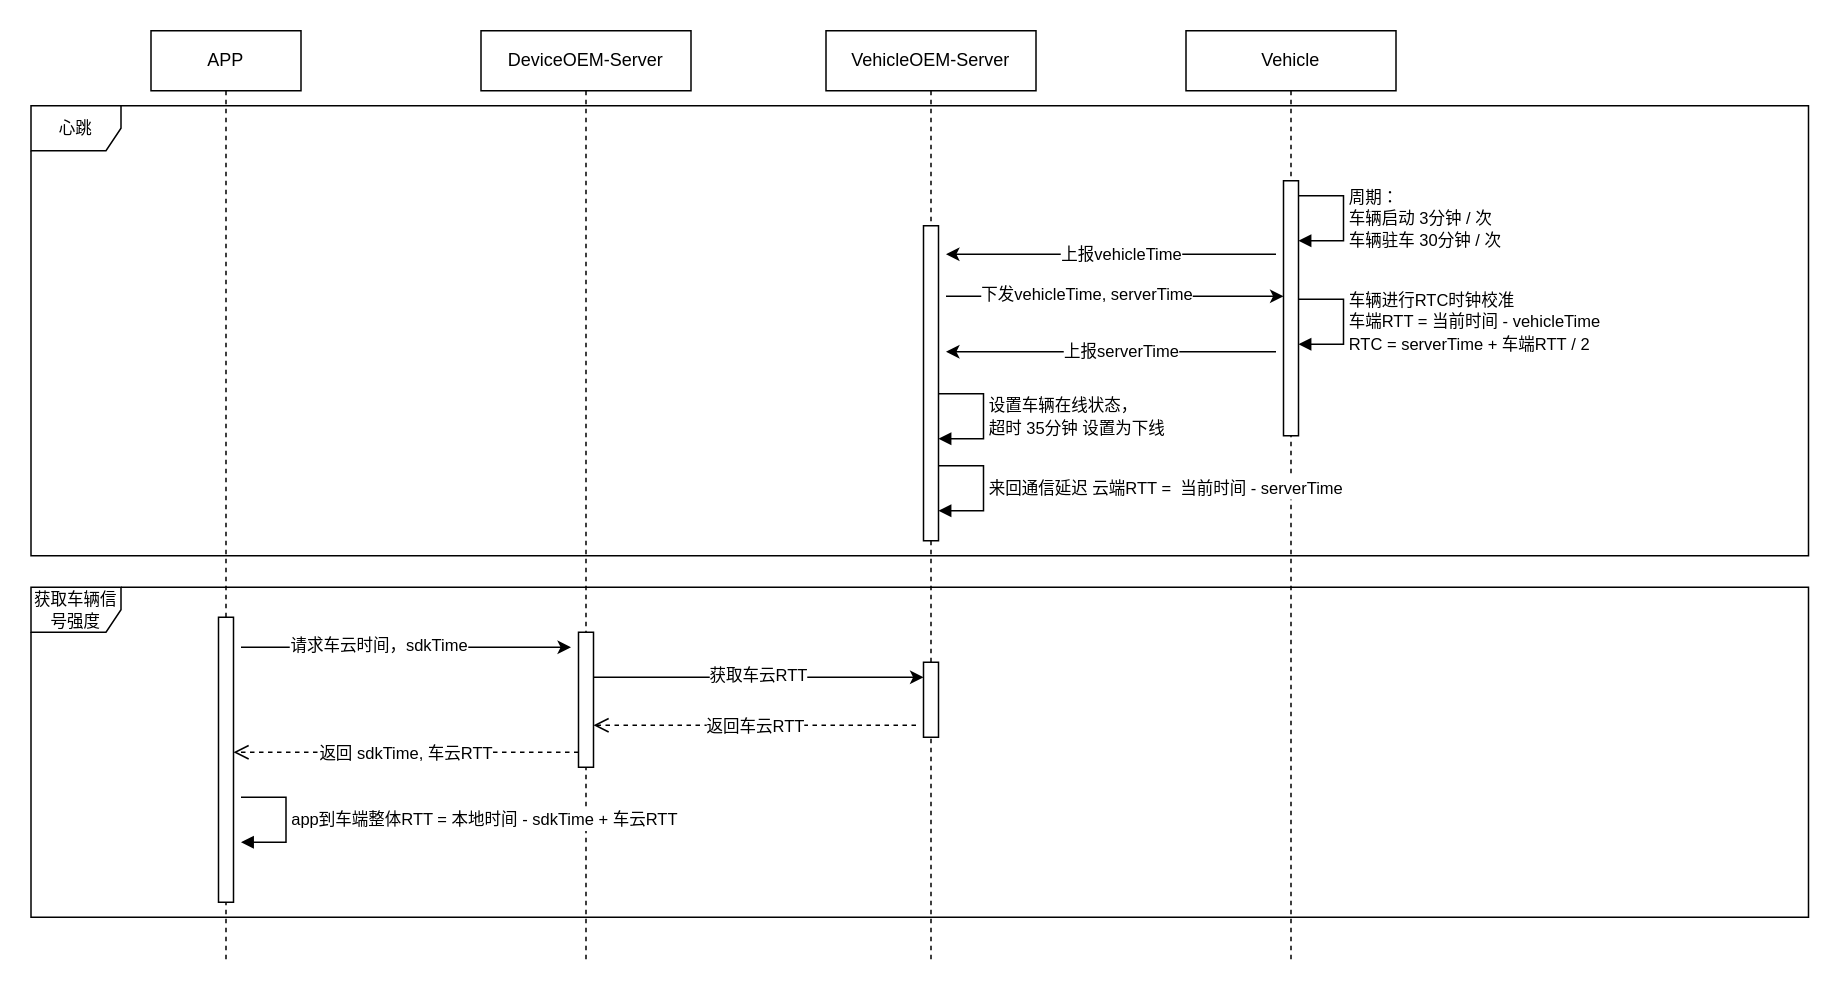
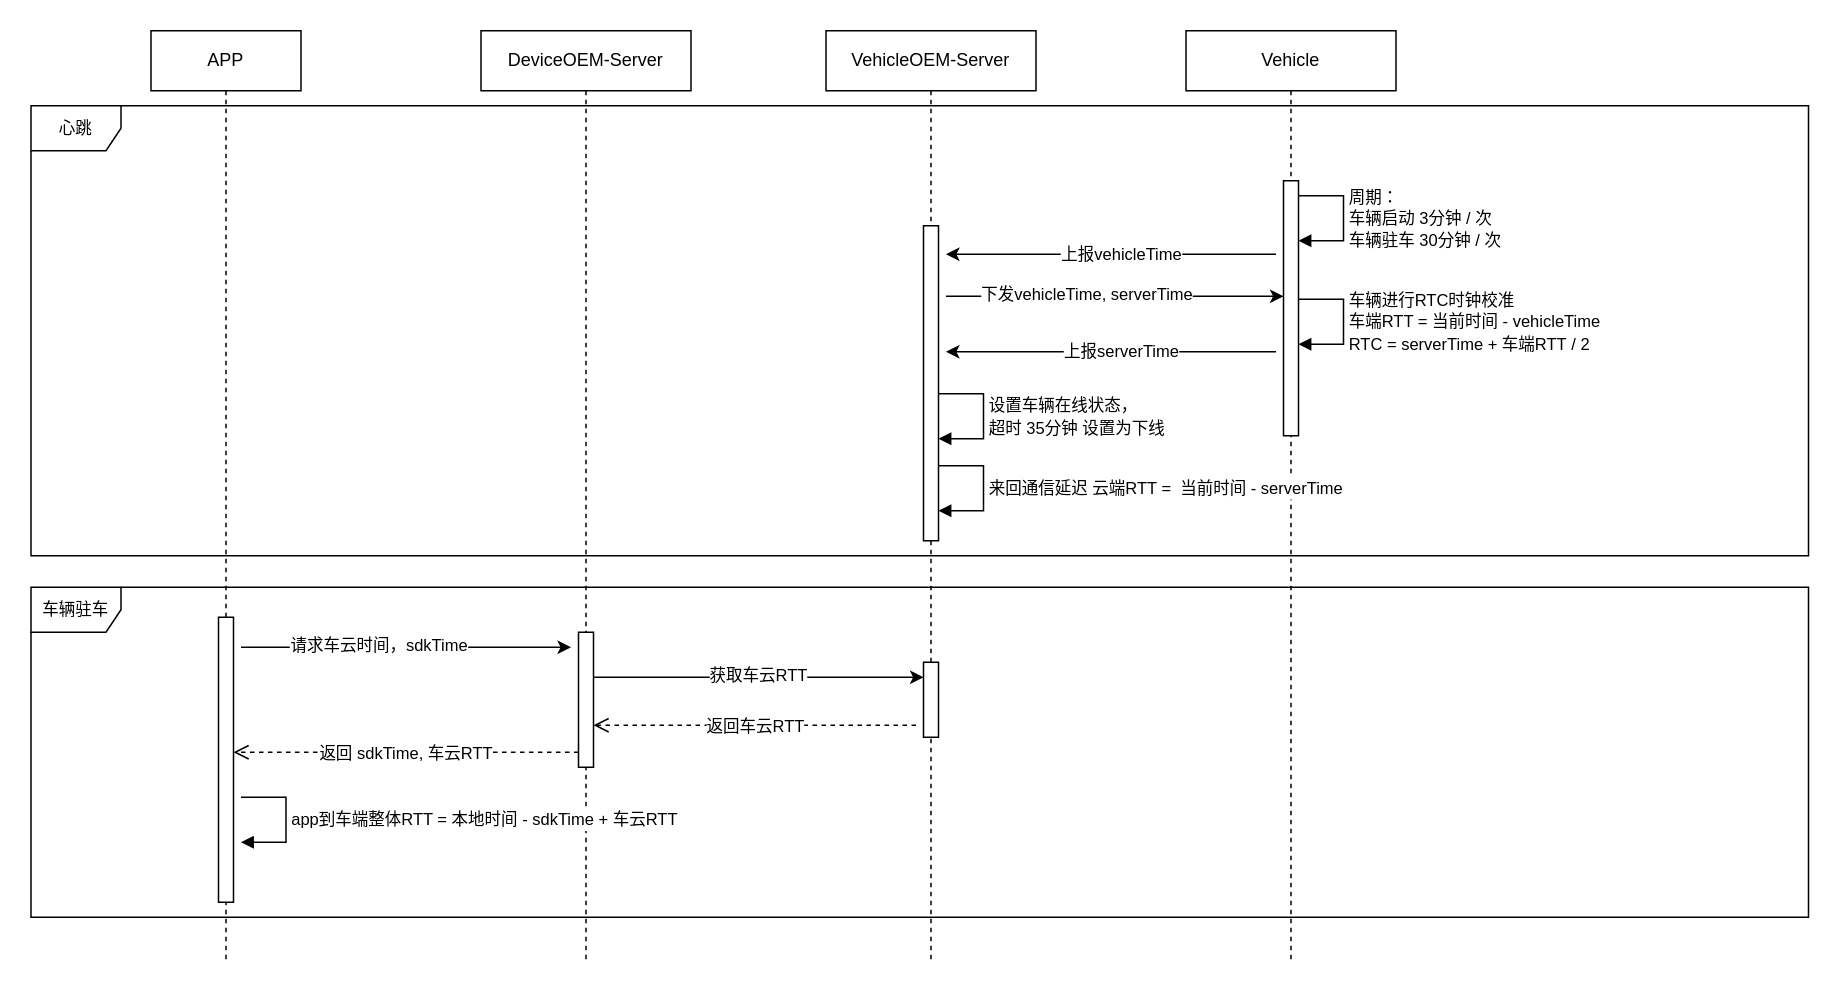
node "获取车辆信号强度": label "获取车辆信号强度" -> "车辆驻车"
